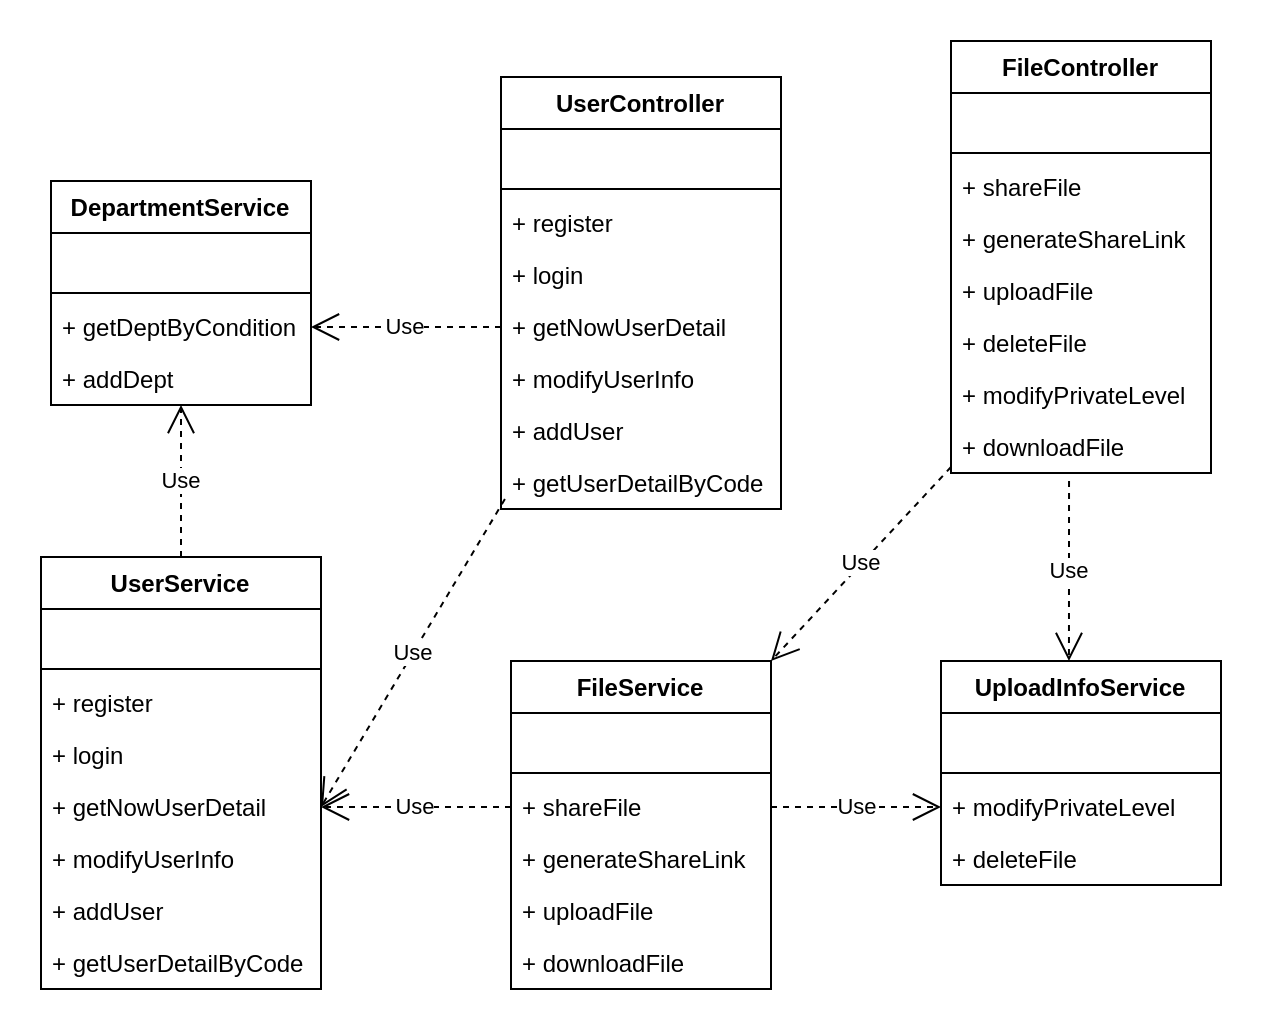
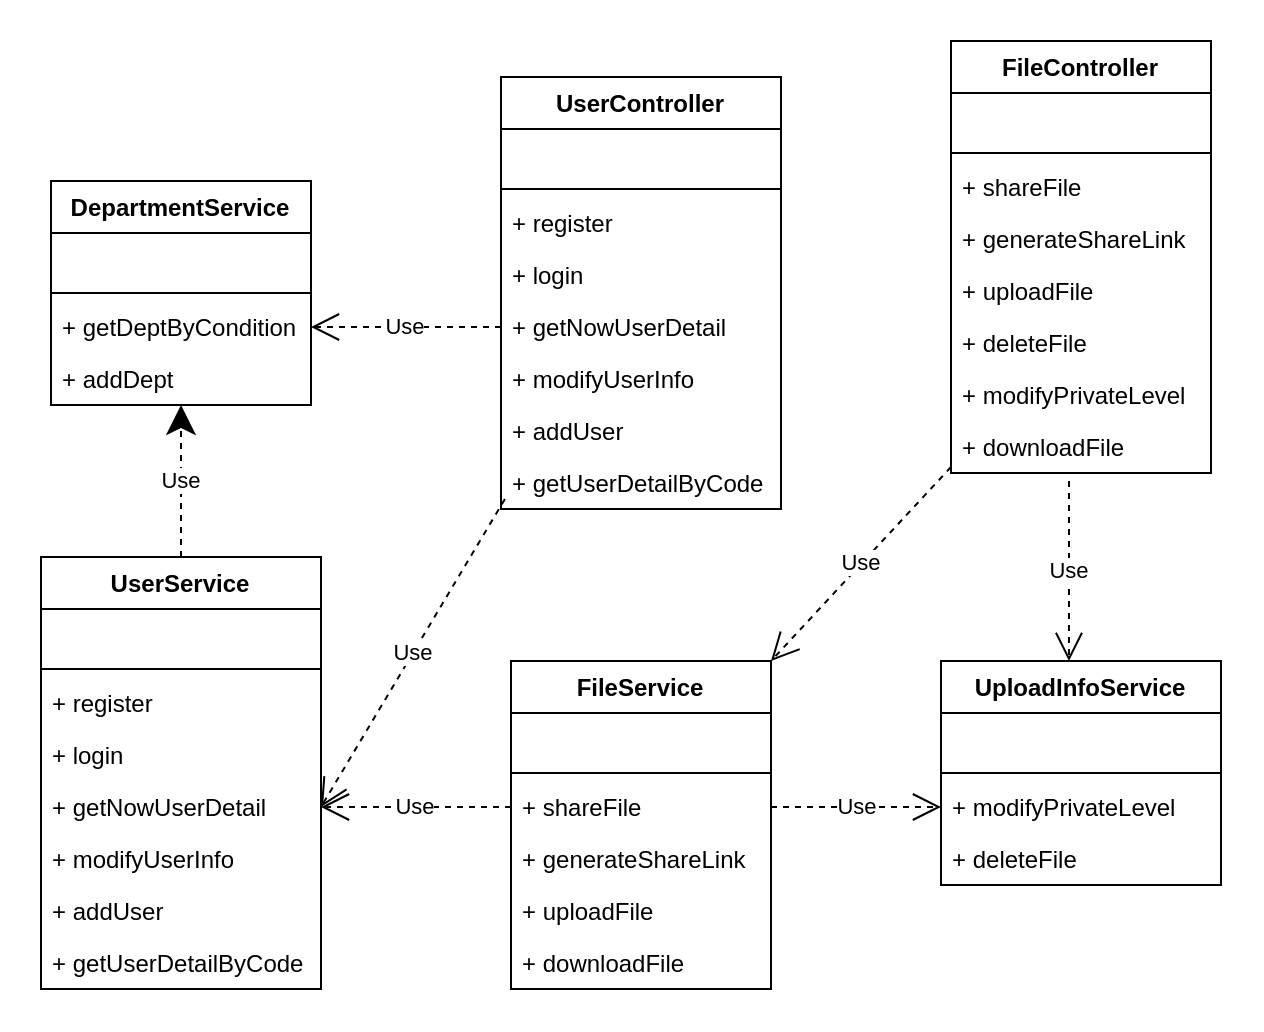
edge "UserService" -> "+ addDept": arrowhead open -> classic
